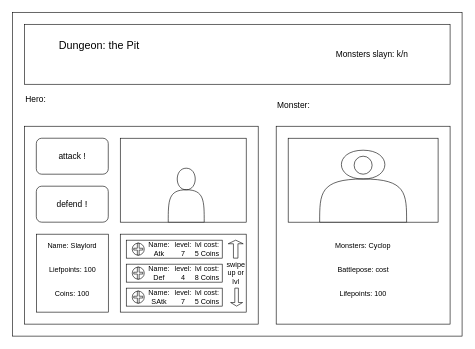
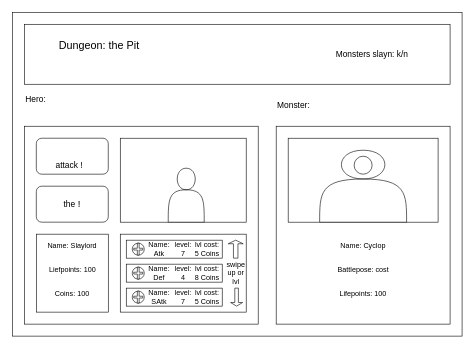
node "attack !": moved (72, 156) -> (69, 165)
node "defend !": label "defend !" -> "the !"
node "Monsters: Cyclop": label "Monsters: Cyclop" -> "Name: Cyclop"
